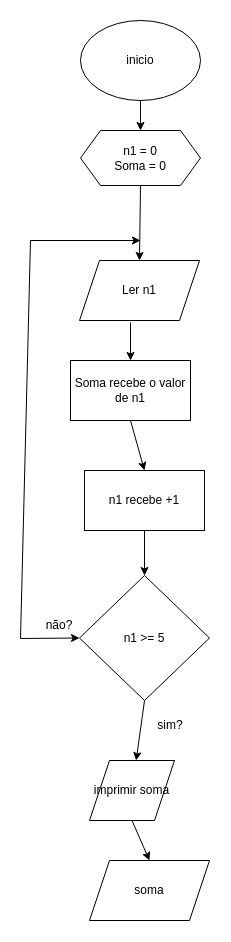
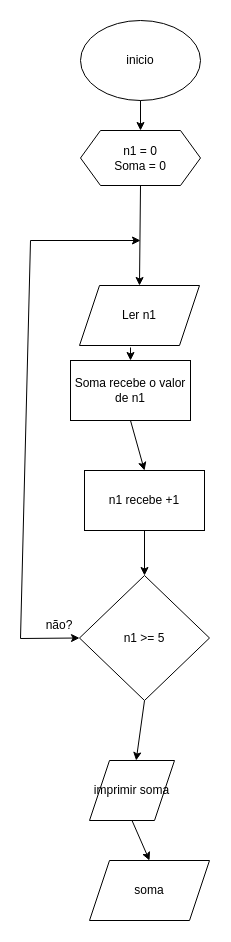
node "Ler n1": moved (140, 291) -> (140, 316)
node "sim?": removed
